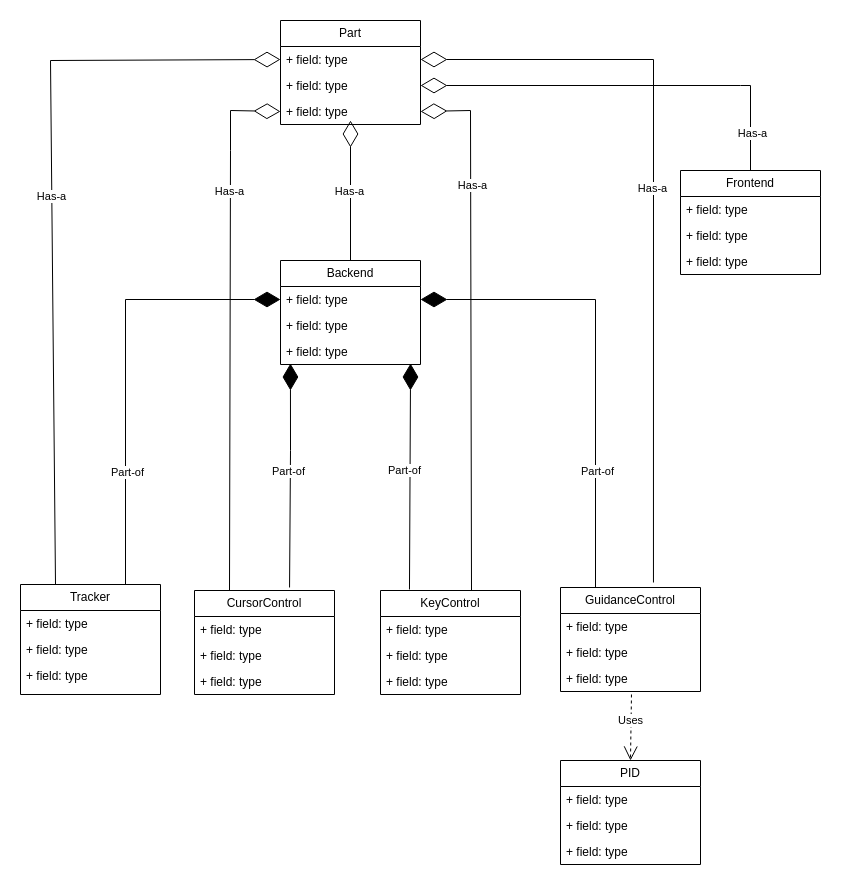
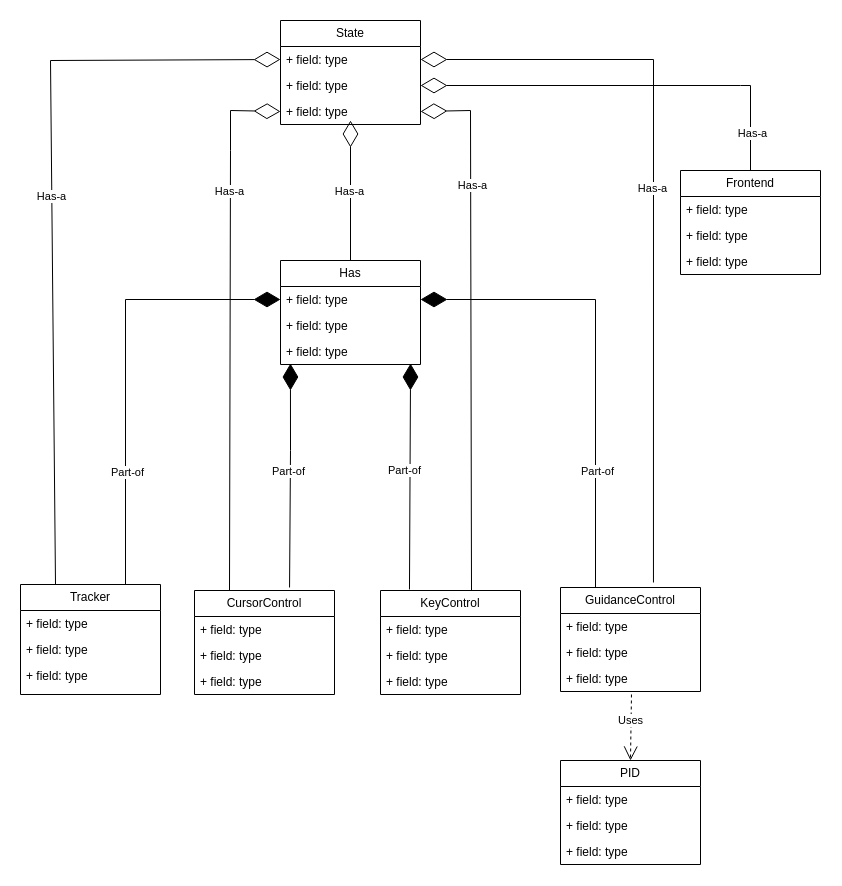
node "Part": label "Part" -> "State"
node "Backend": label "Backend" -> "Has"
